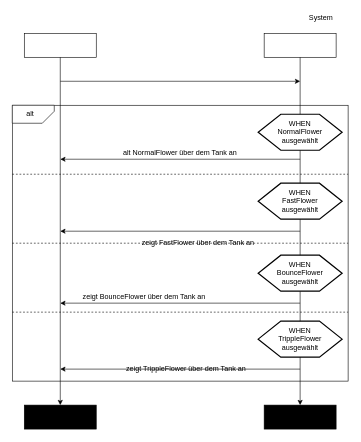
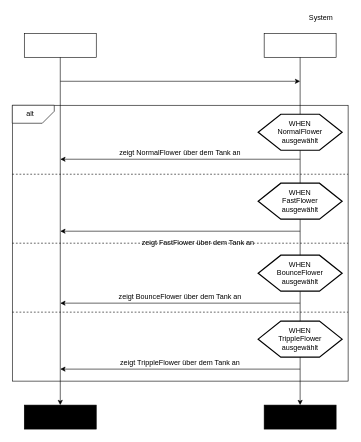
node "alt NormalFlower über dem Tank an": label "alt NormalFlower über dem Tank an" -> "zeigt NormalFlower über dem Tank an"
node "zeigt BounceFlower über dem Tank an": moved (144, 297) -> (180, 297)
node "zeigt TrippleFlower über dem Tank an": moved (186, 369) -> (180, 363)
